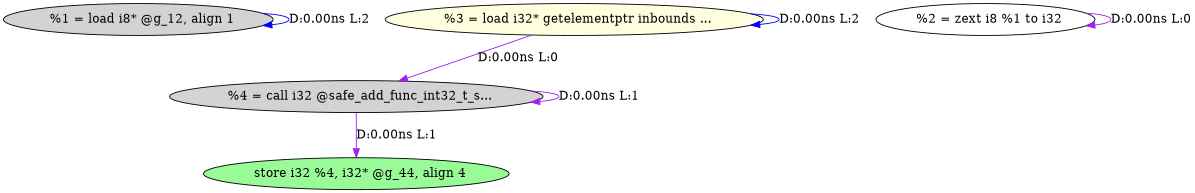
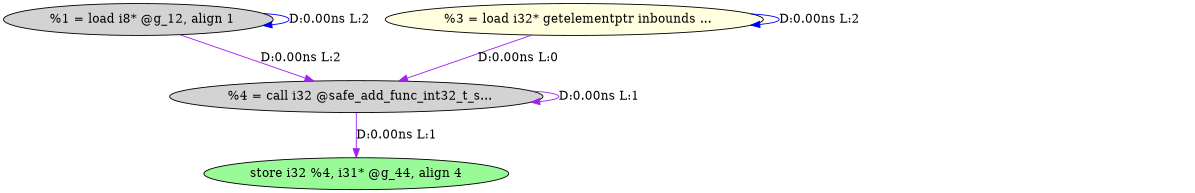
node "%2 = zext i8 %1 to i32": removed
edge "%1 = load i8* @g_12, align 1" -> "%4 = call i32 @safe_add_func_int32_t_s...": added, label "D:0.00ns L:2"
node "store i32 %4, i32* @g_44, align 4": label "store i32 %4, i32* @g_44, align 4" -> "store i32 %4, i31* @g_44, align 4"
